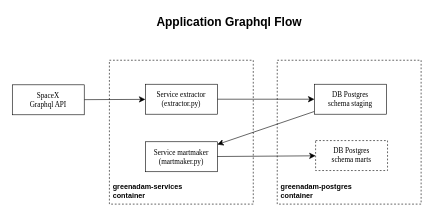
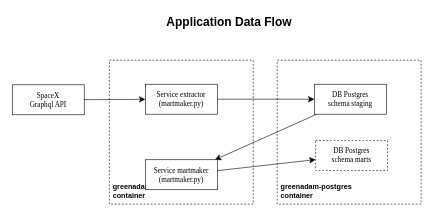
node "Application Graphql Flow": label "Application Graphql Flow" -> "Application Data Flow"
node "Service extractor (extractor.py)": label "Service extractor (extractor.py)" -> "Service extractor (martmaker.py)"
node "Service martmaker (martmaker.py)": moved (182, 157) -> (182, 175)
